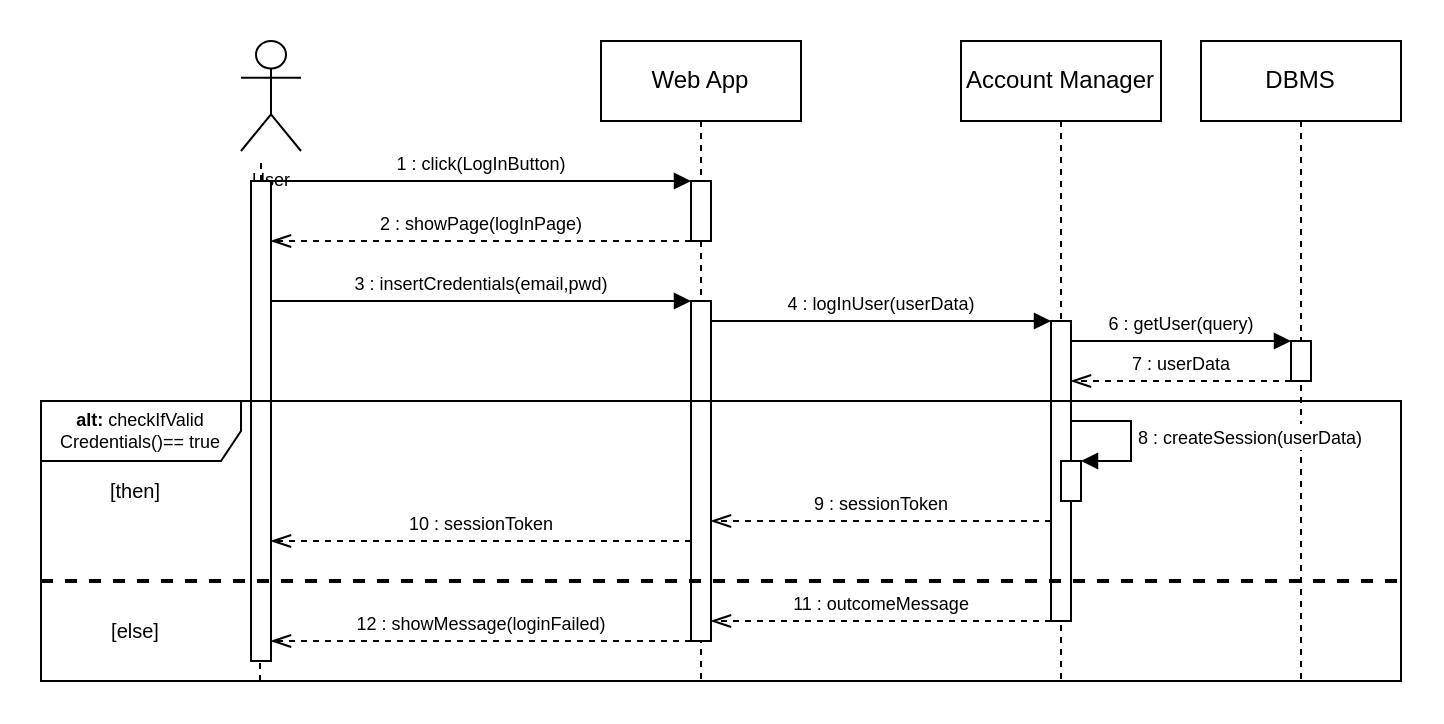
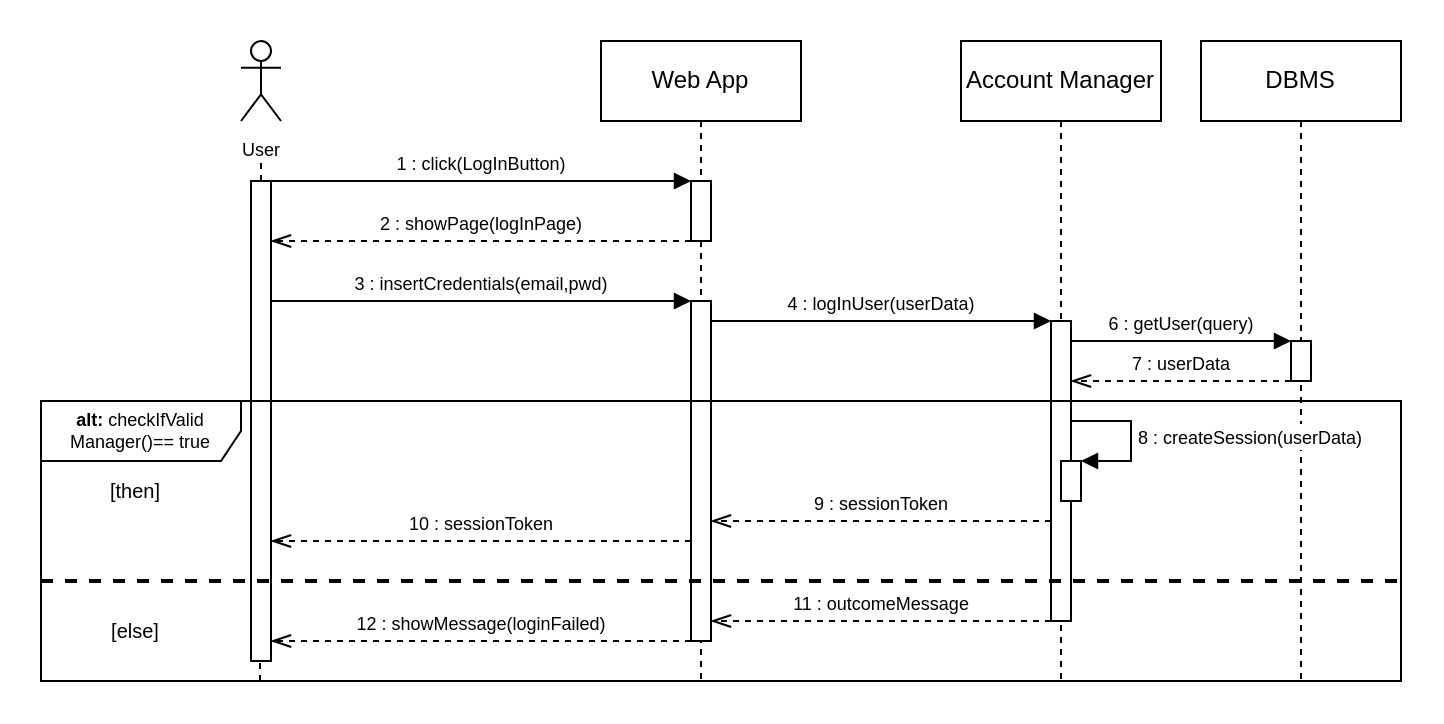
node "User": size 60x110 -> 40x80
node "alt: checkIfValid Credentials()== true": label "alt: checkIfValid Credentials()== true" -> "alt: checkIfValid Manager()== true"
